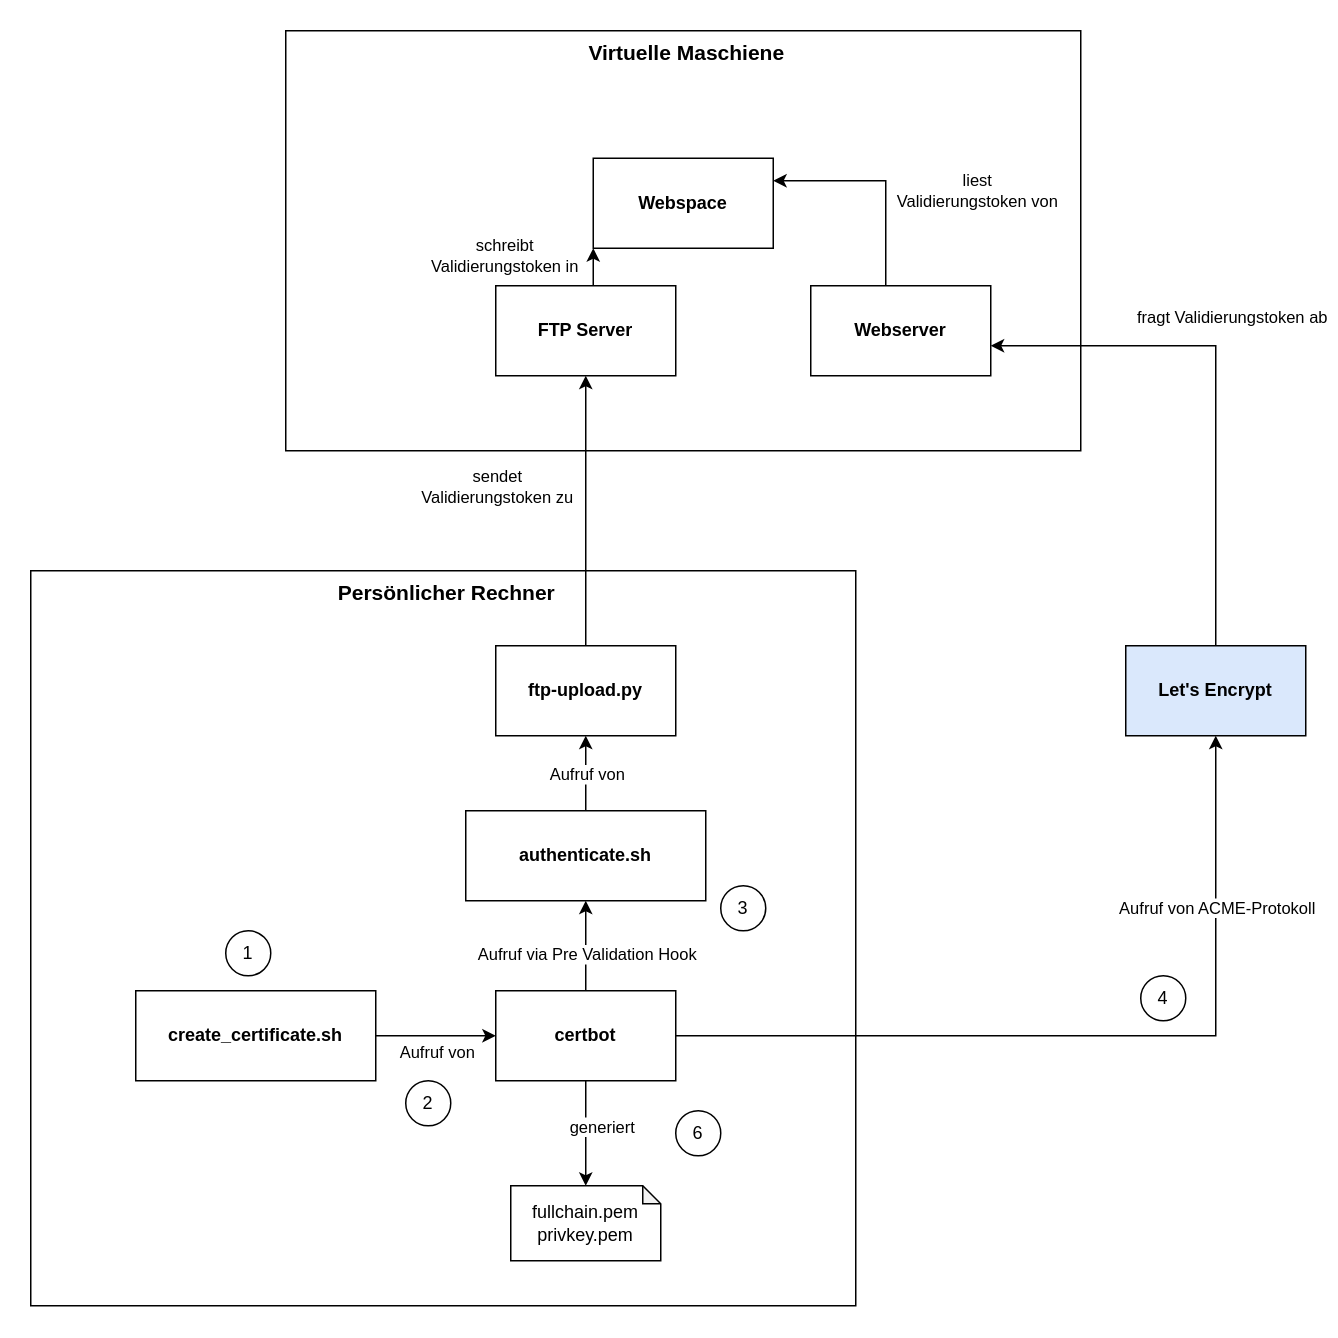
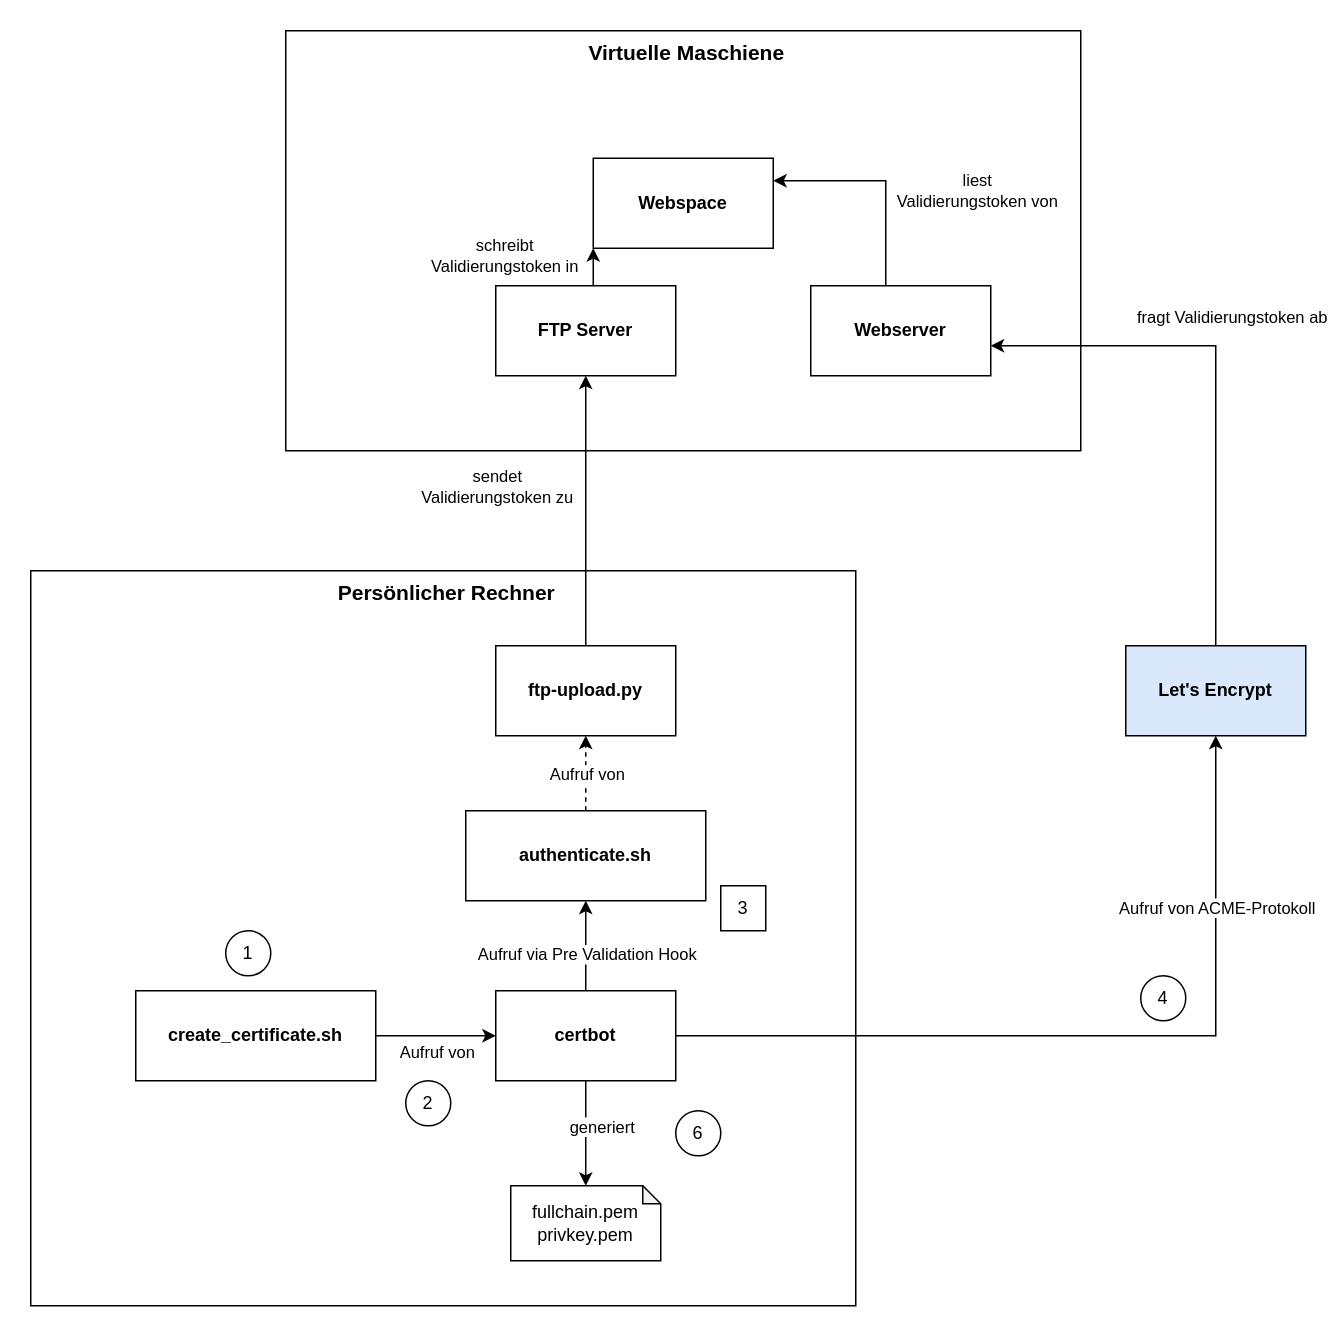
edge "authenticate.sh" -> "ftp-upload.py": style solid -> dashed
node "3": shape ellipse -> rectangle
